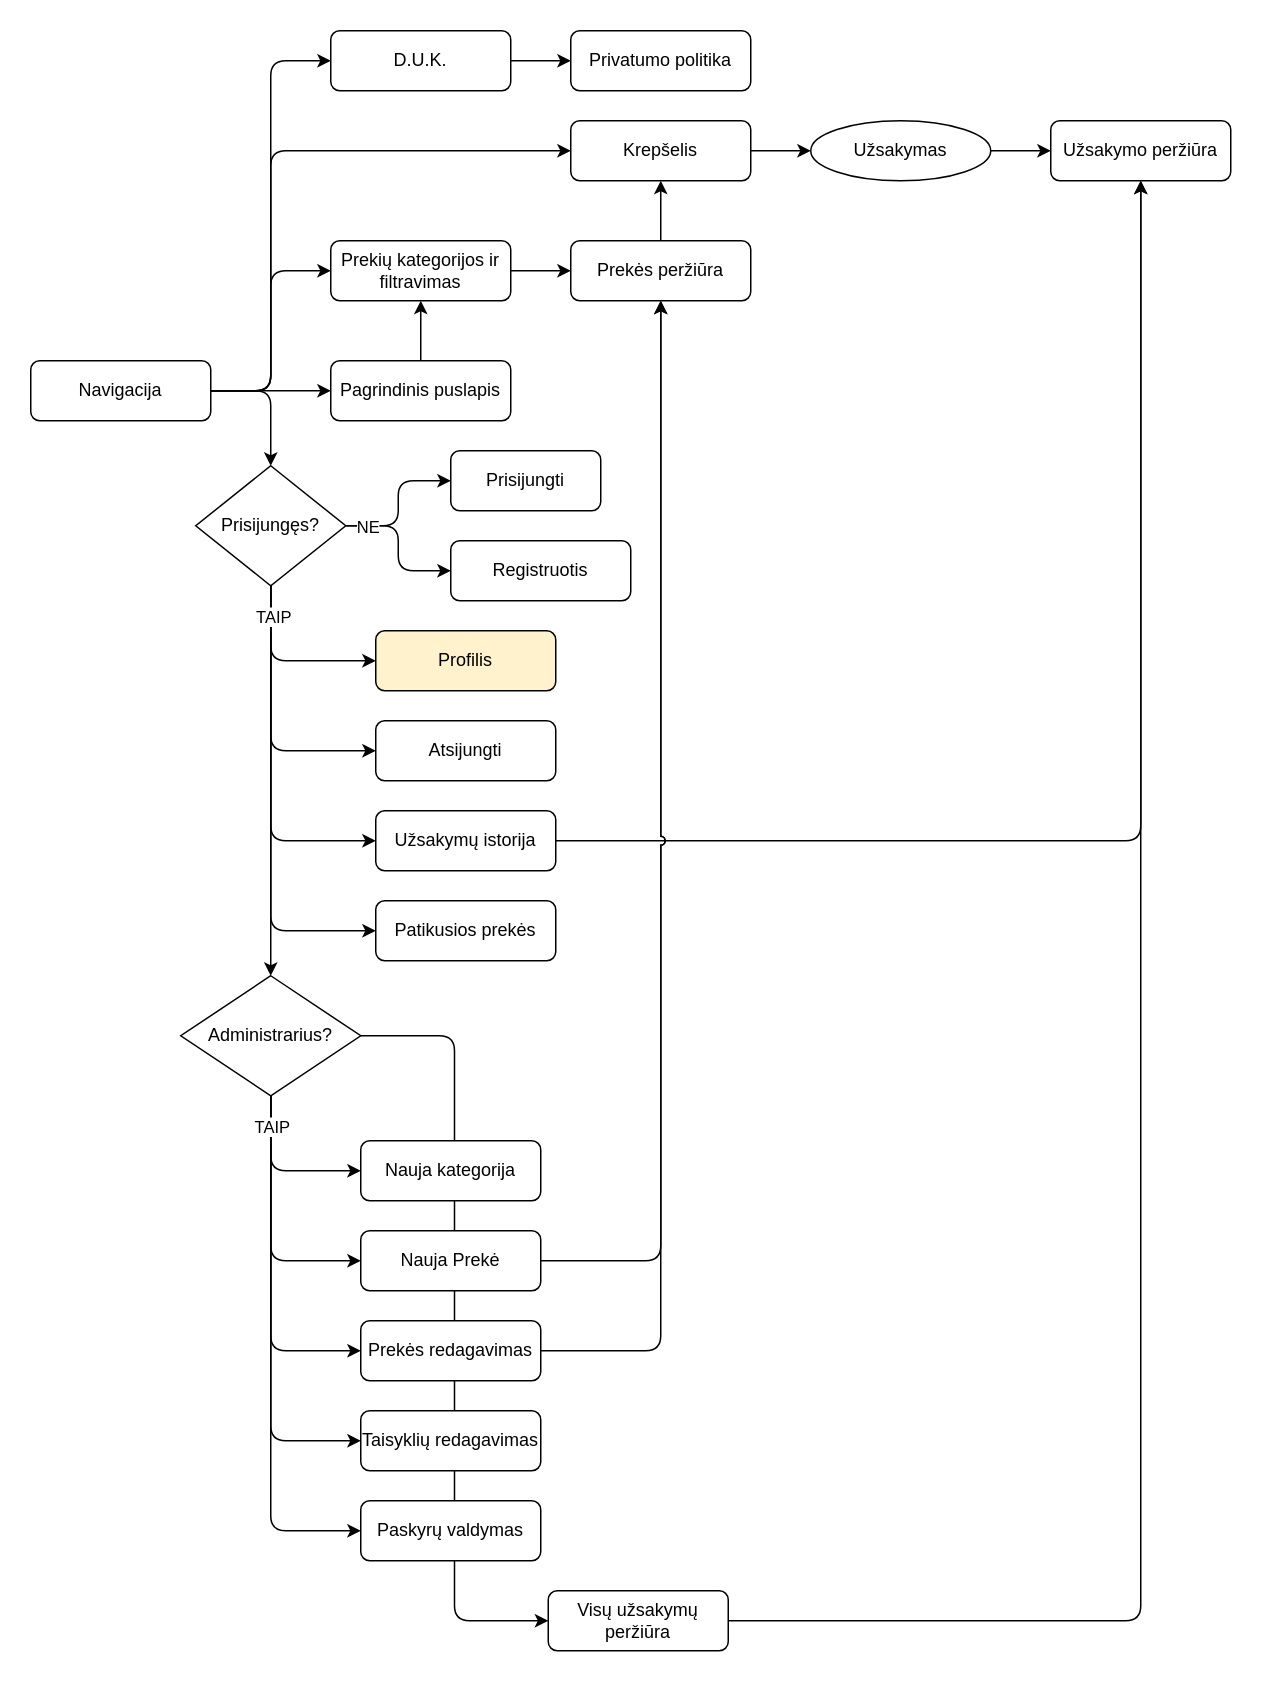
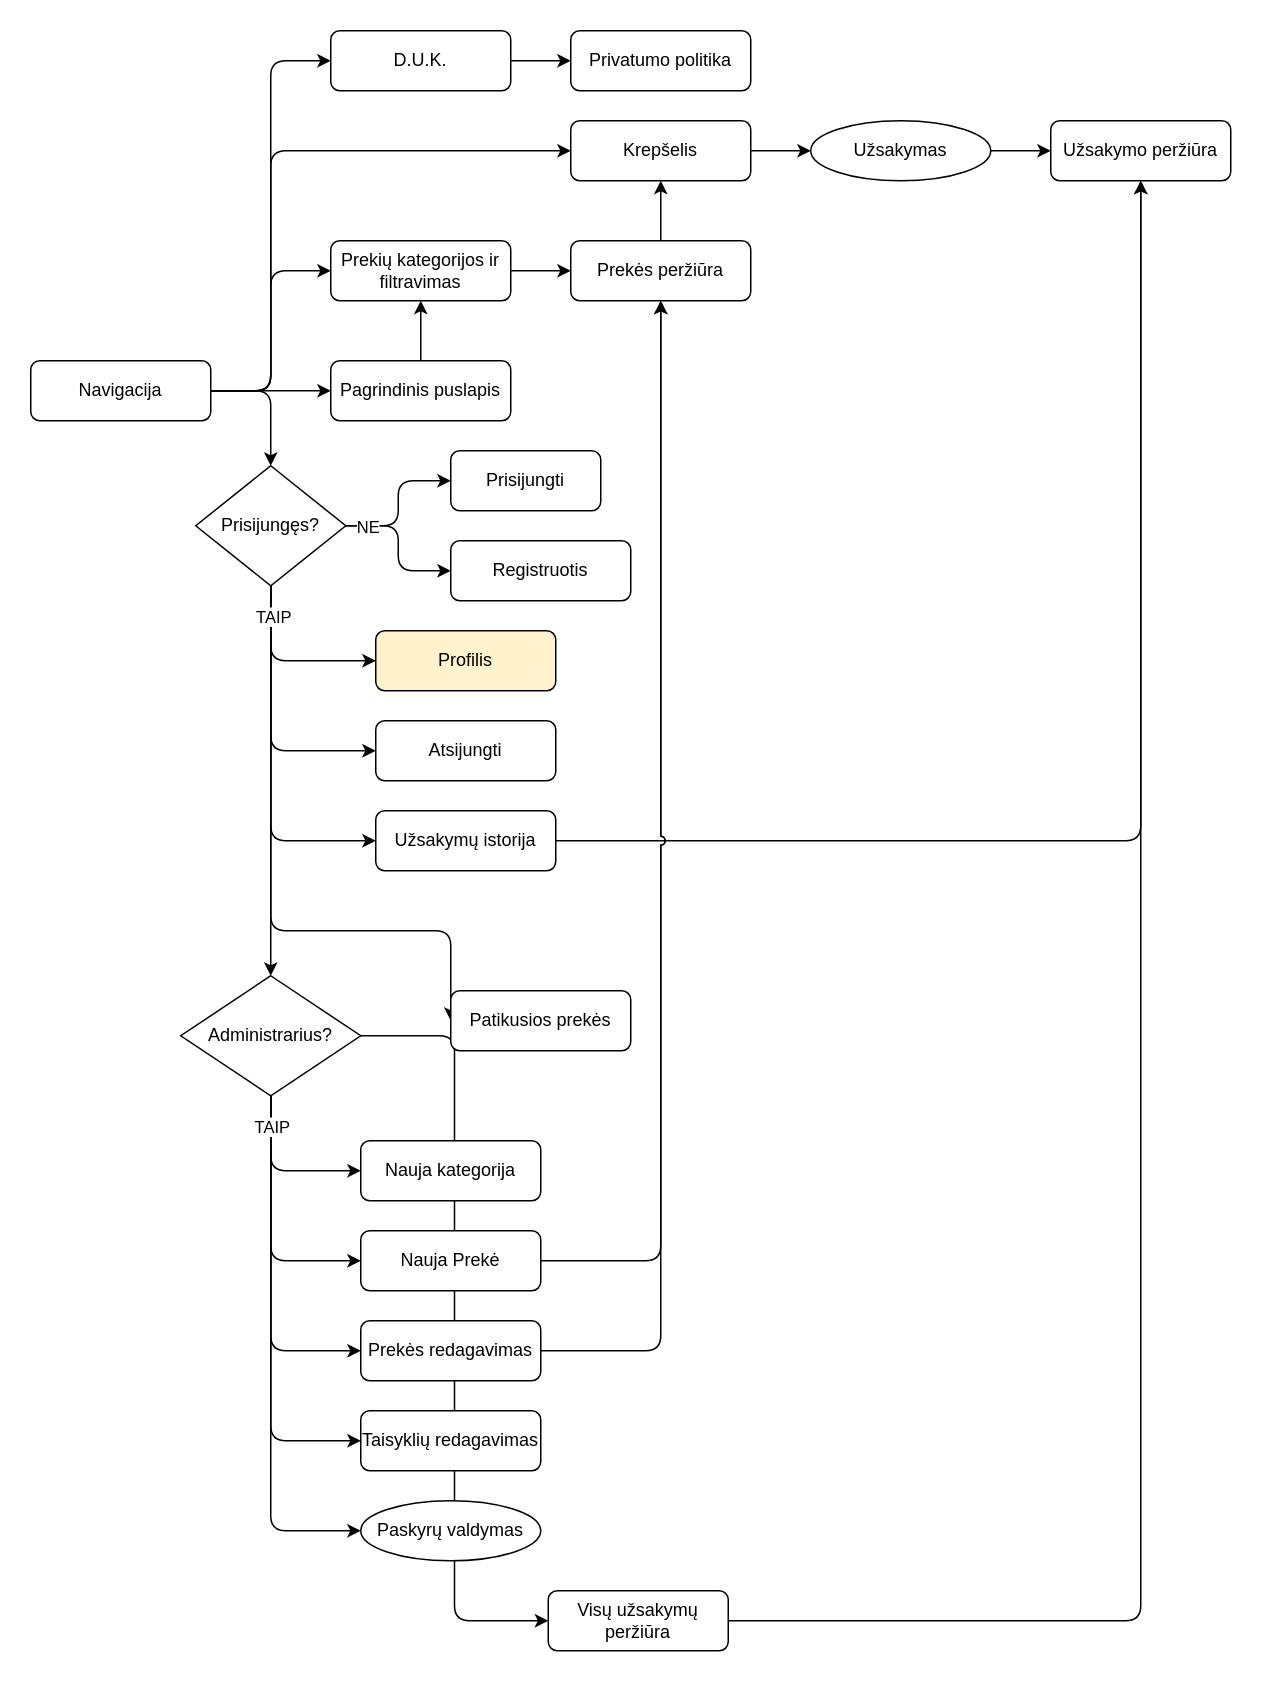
node "Patikusios prekės": moved (466, 931) -> (541, 1021)
node "Paskyrų valdymas": shape rounded rectangle -> ellipse
